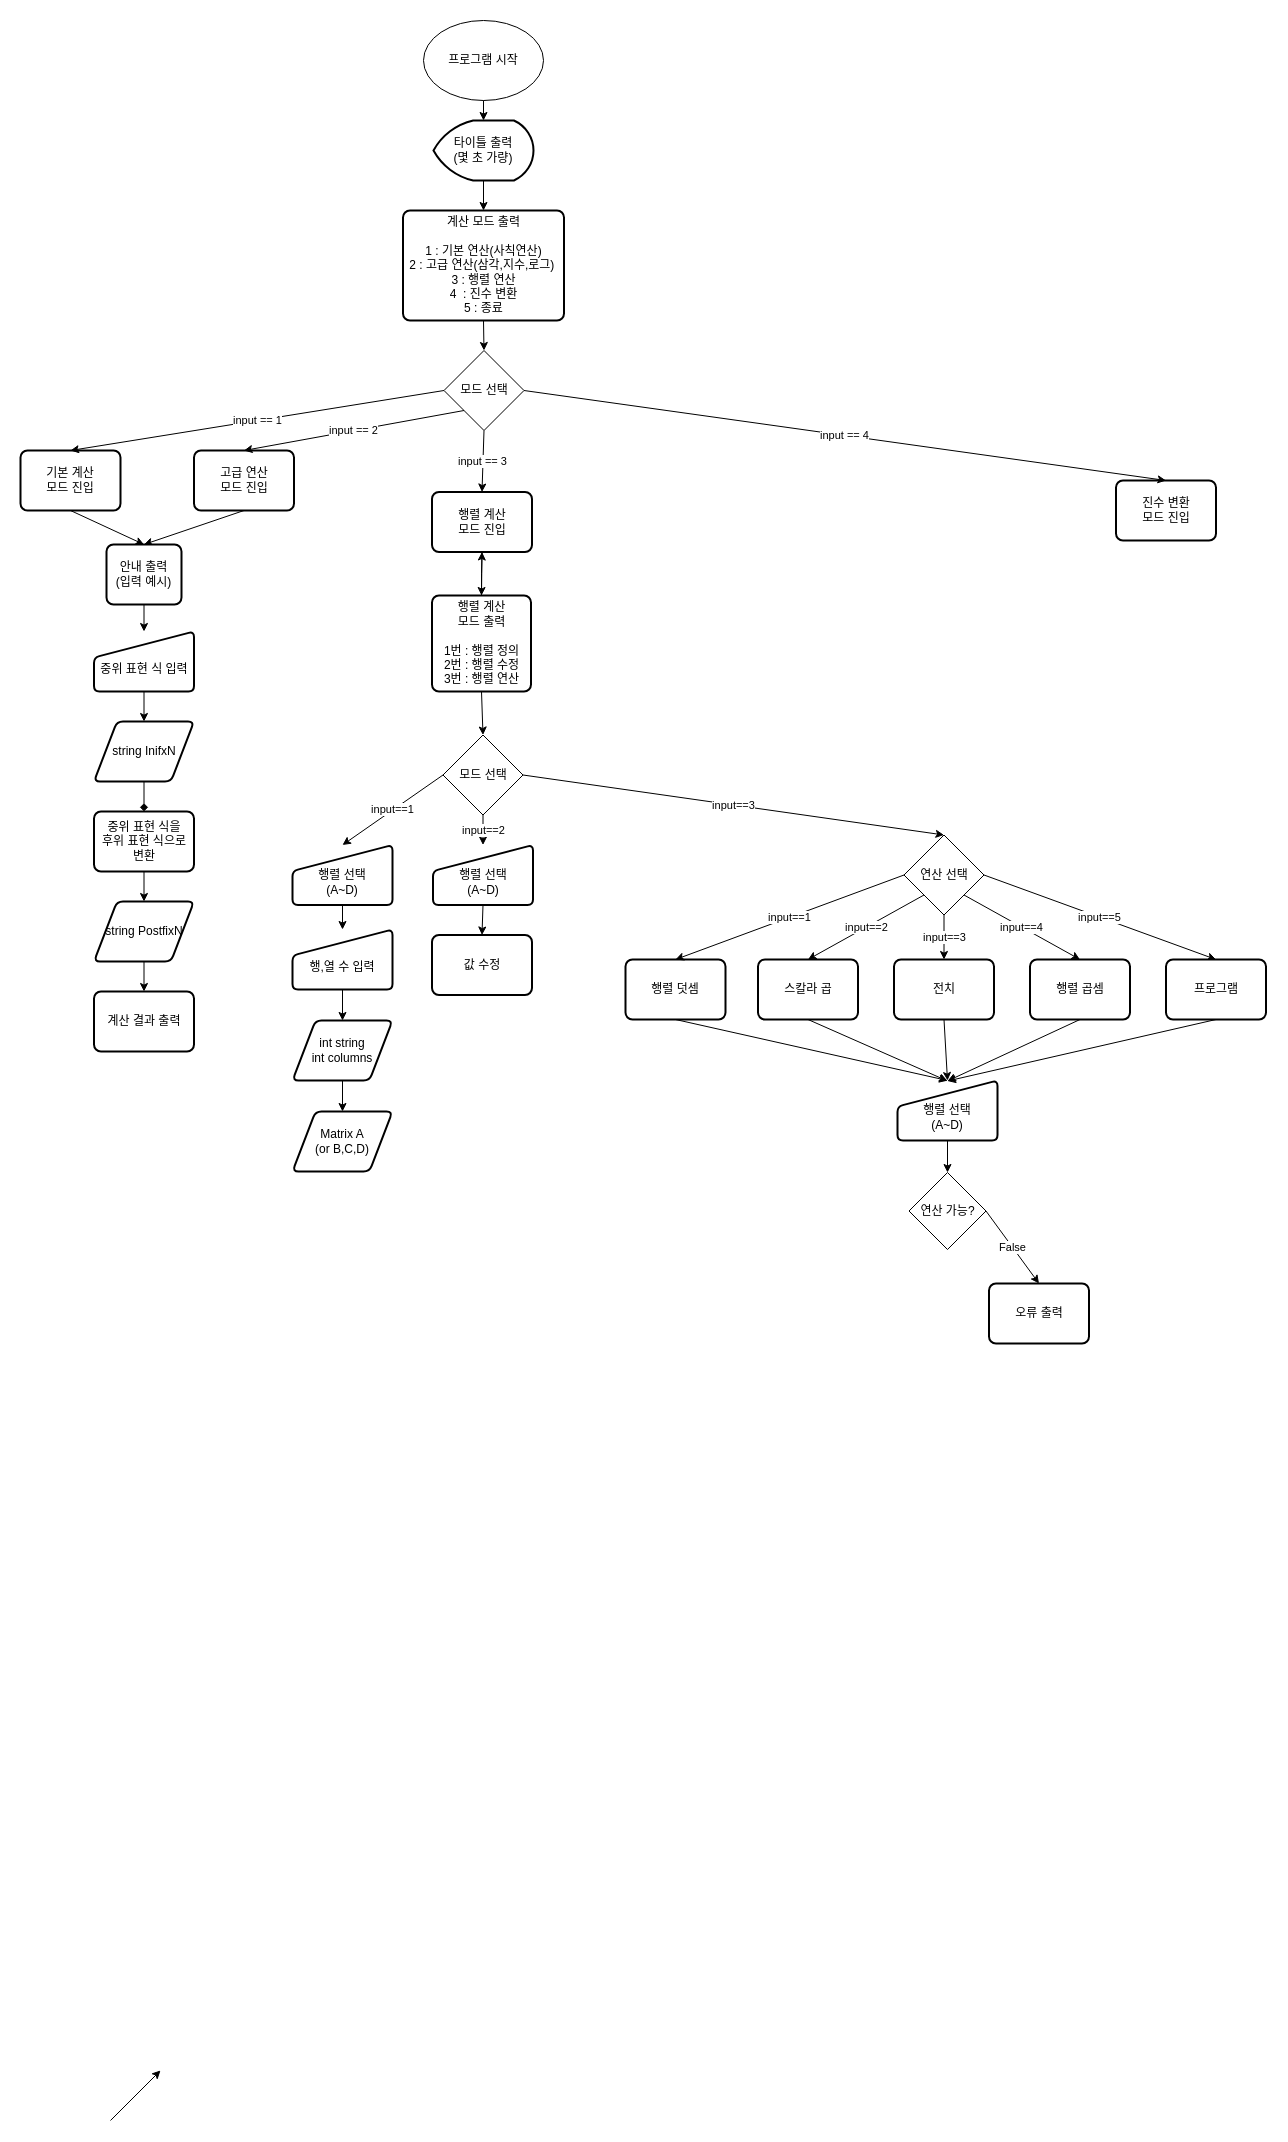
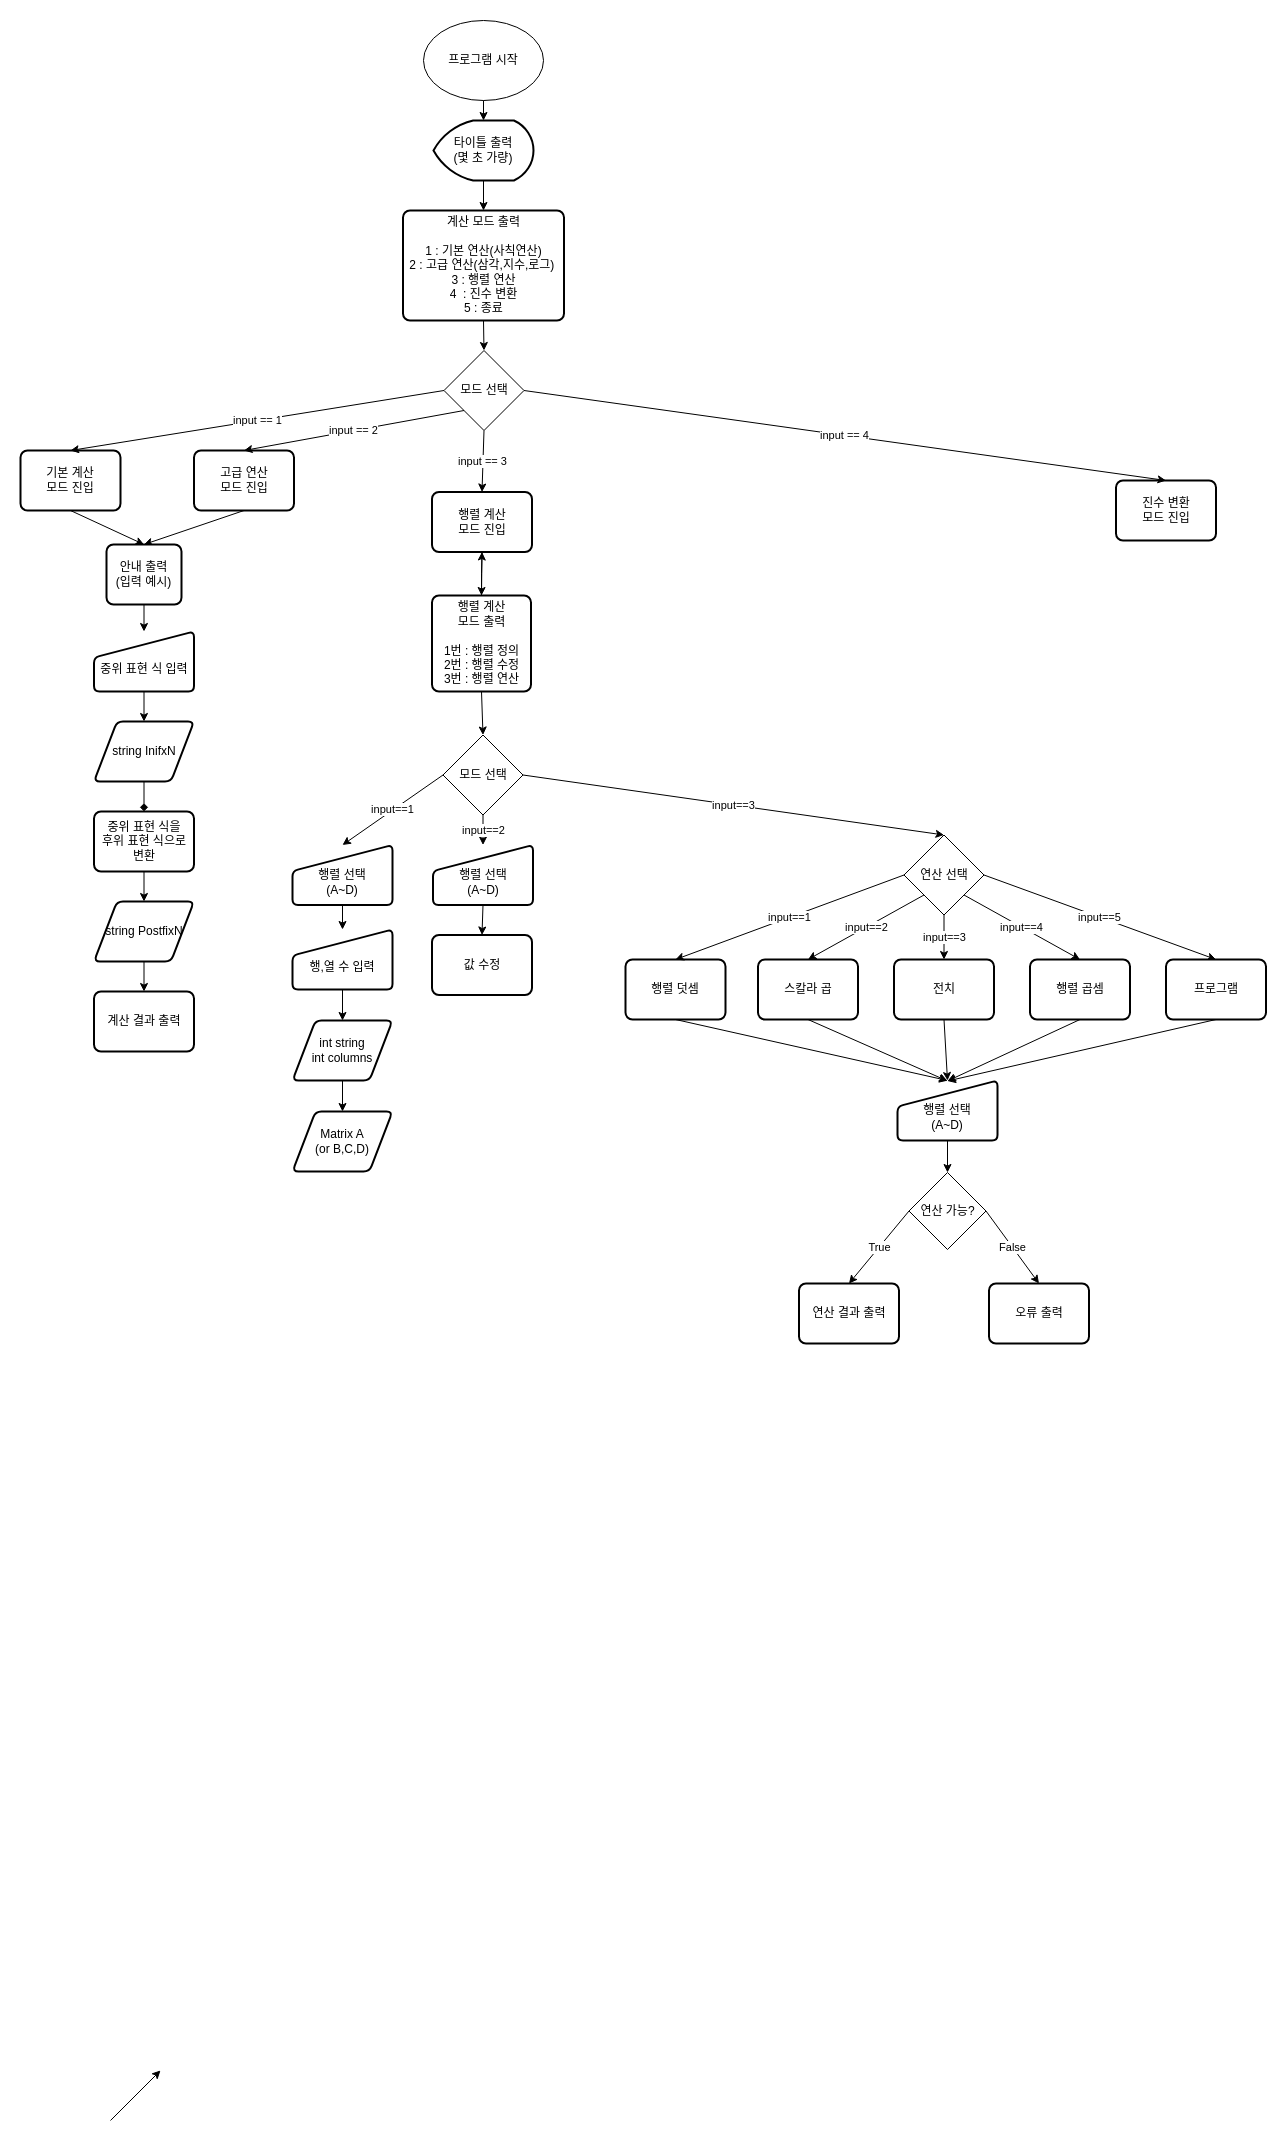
edge "연산 가능?" -> "연산 결과 출력": added, label "True"
node "연산 결과 출력": added
